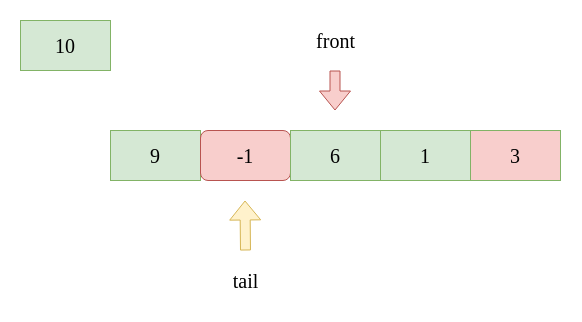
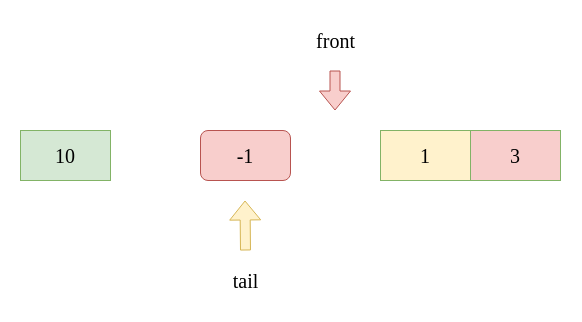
node "10": moved (66, 46) -> (66, 156)
node "9": removed
node "6": removed
node "1": fillcolor #d5e8d4 -> #fff2cc
